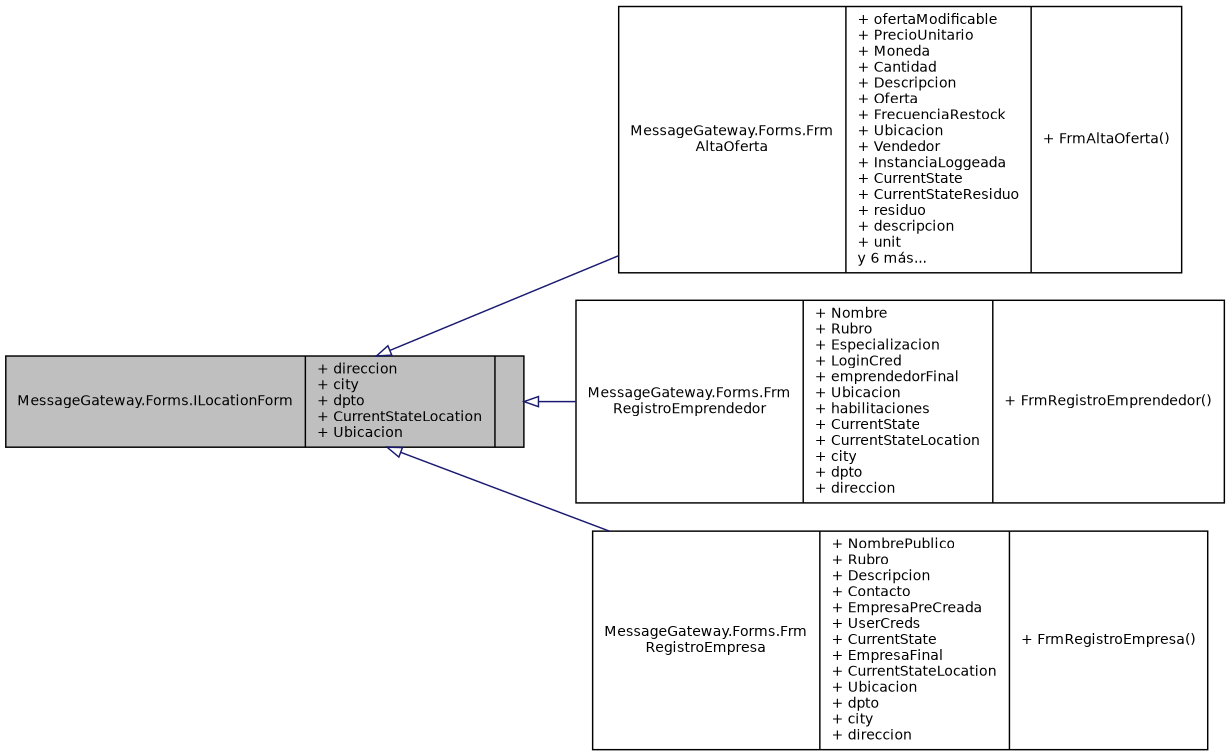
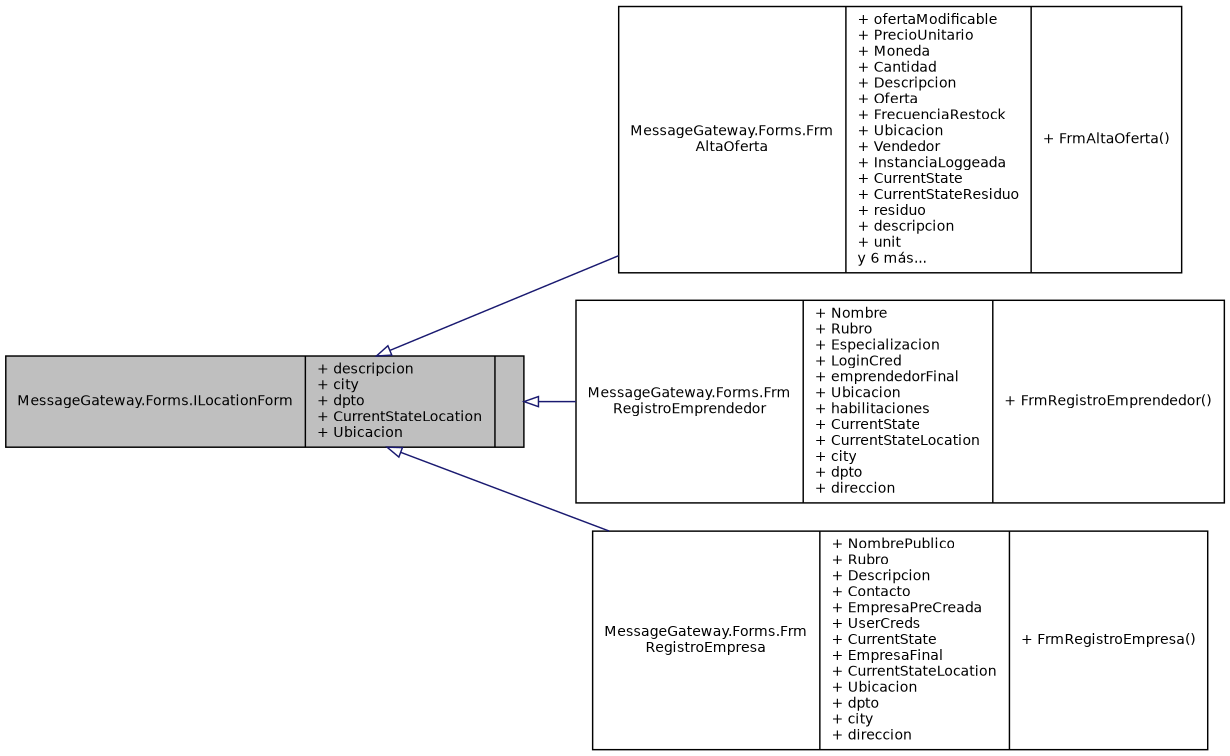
node "MessageGateway.Forms.ILocationForm": text "+ direccion" -> "+ descripcion"
